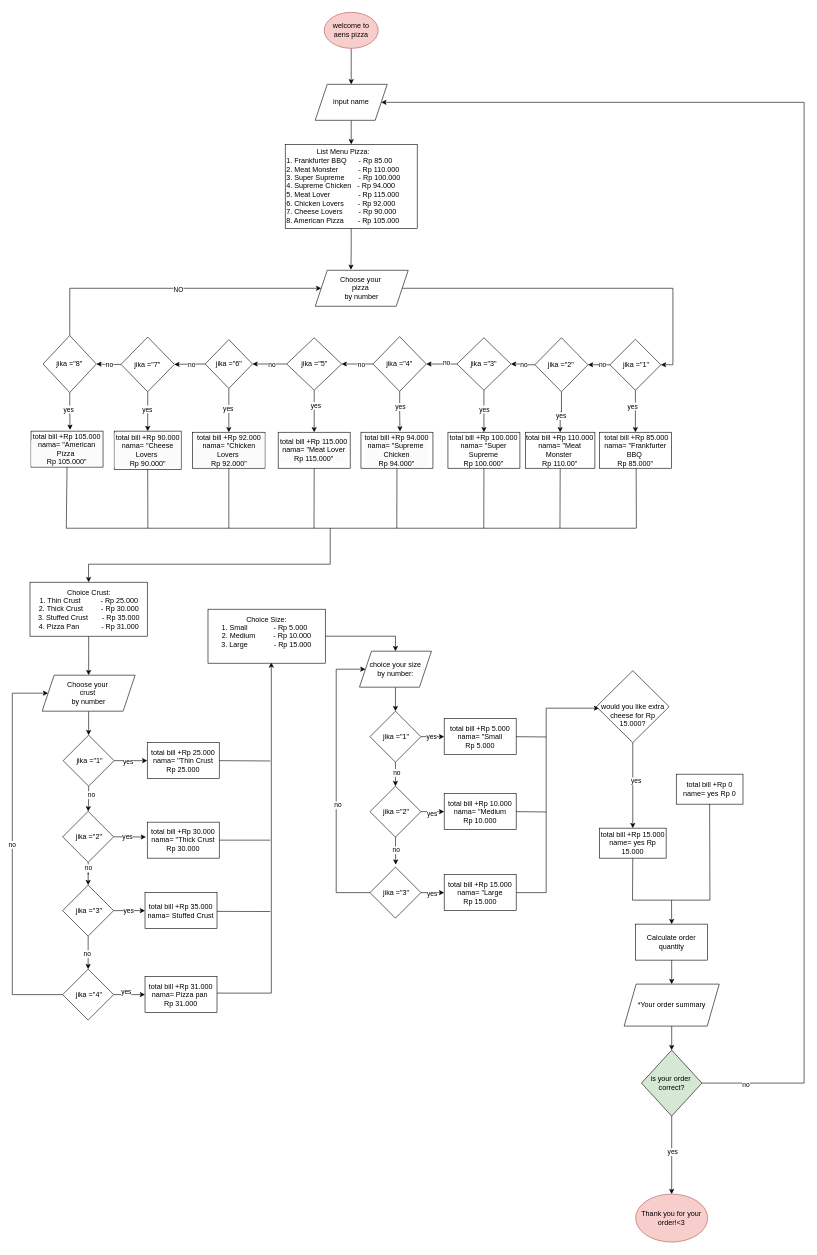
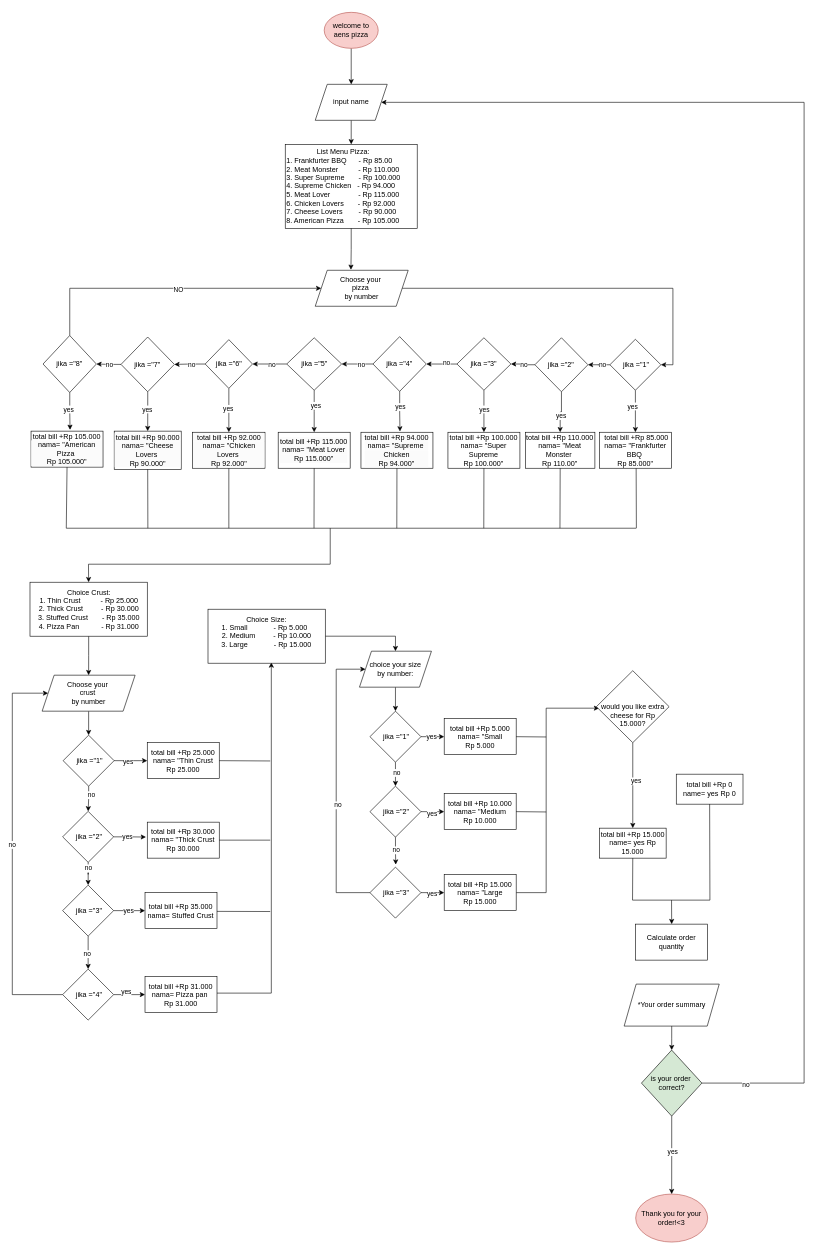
edge "Calculate order quantity" -> "*Your order summary": removed
